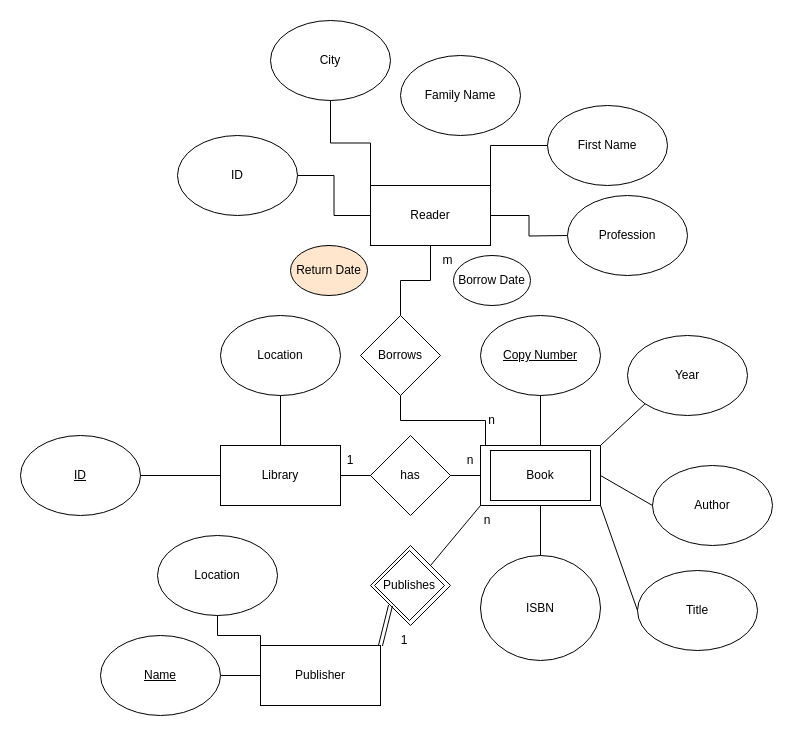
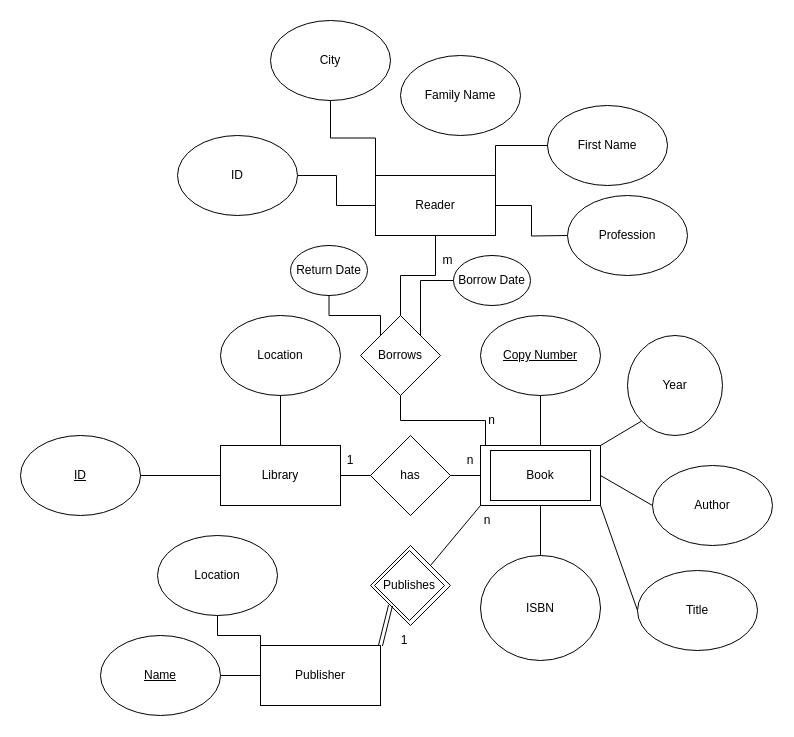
node "Reader": moved (431, 216) -> (436, 206)
node "Return Date": fillcolor #ffe6cc -> #ffffff
edge "Borrow Date" -- "Borrows": added
edge "Return Date" -- "Borrows": added
node "Year": size 120x80 -> 95x100
